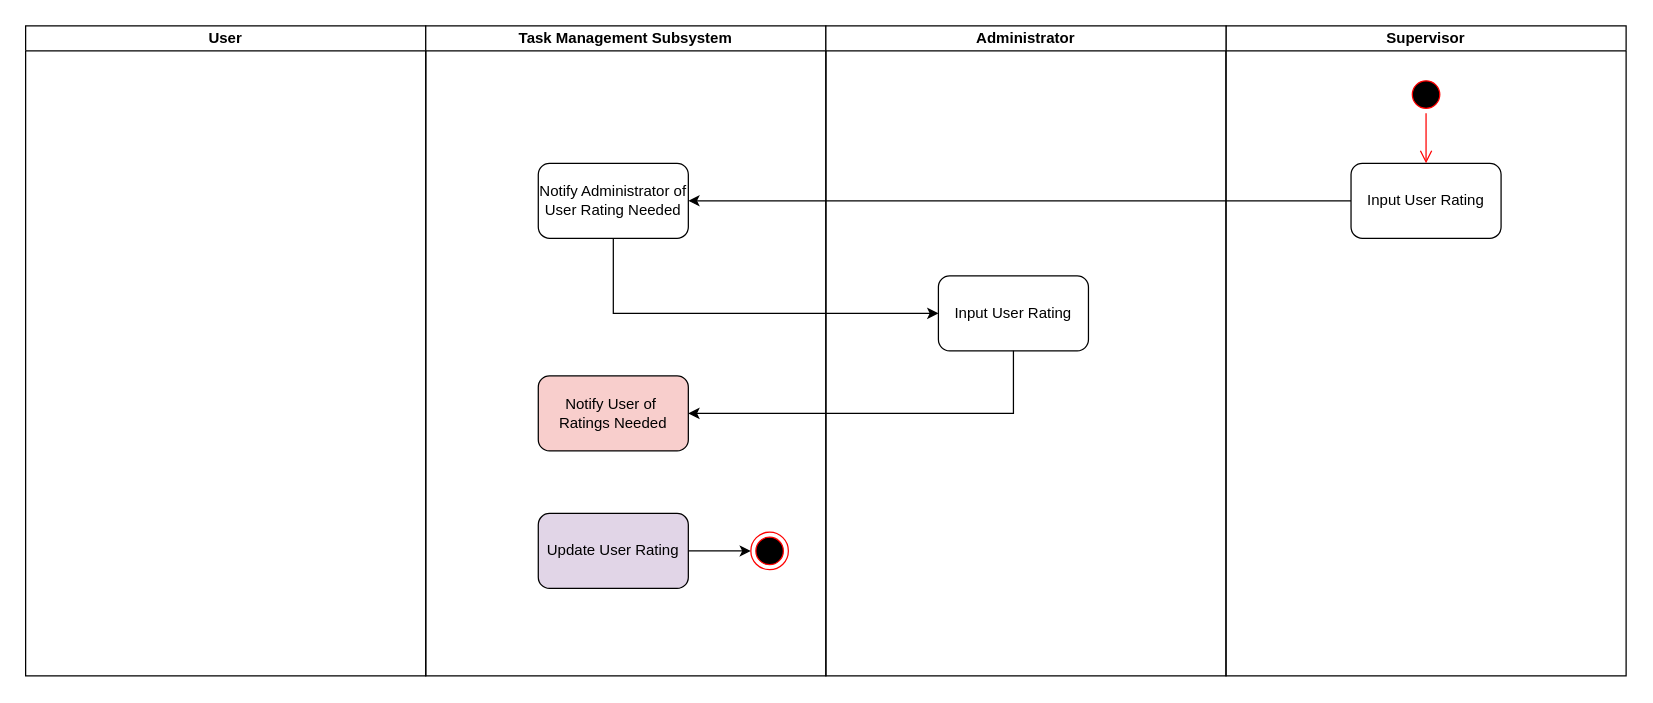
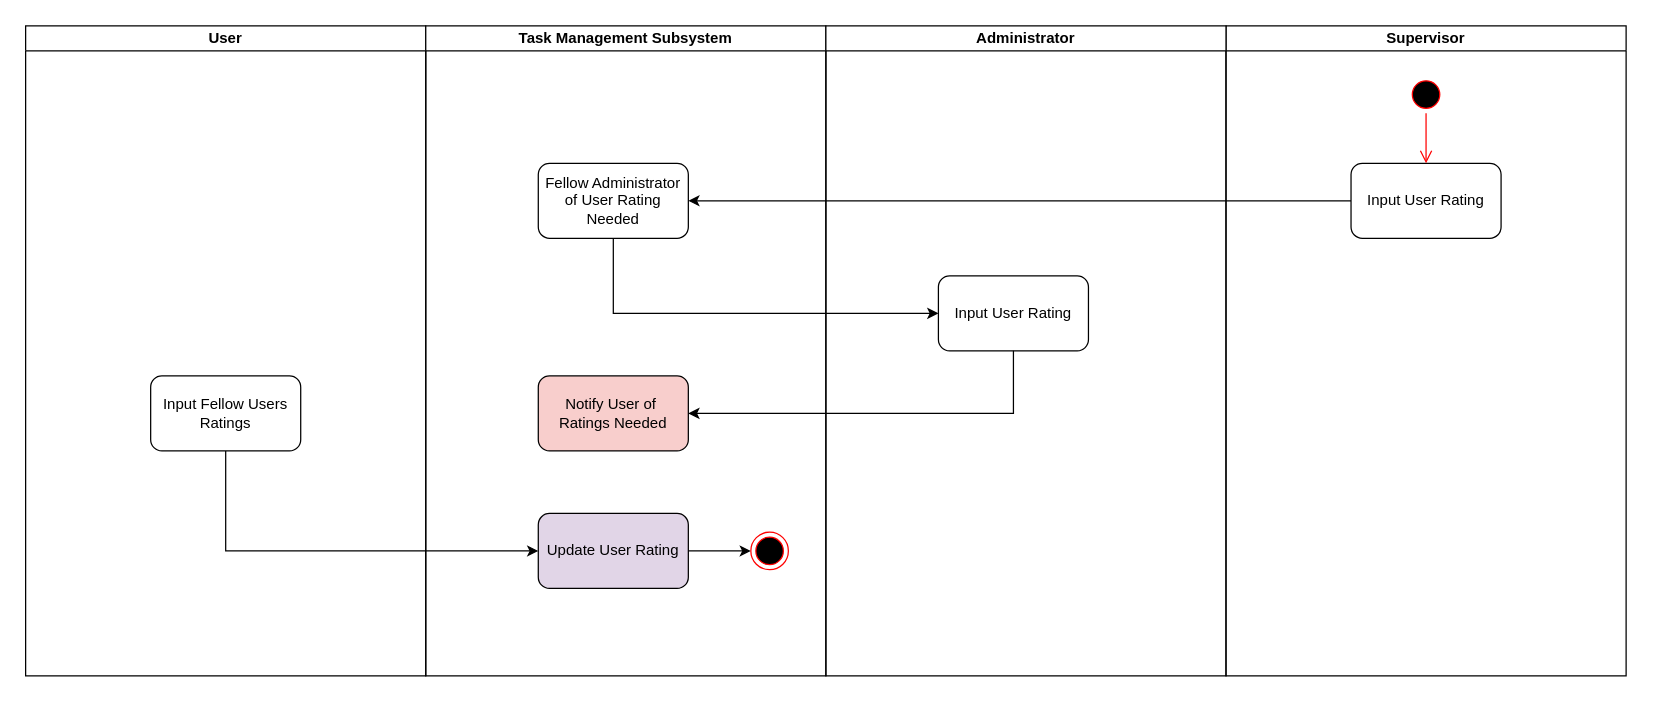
node "Notify Administrator of User Rating Needed": label "Notify Administrator of User Rating Needed" -> "Fellow Administrator of User Rating Needed"
node "Input Fellow Users Ratings": added
edge "Input Fellow Users Ratings" -> "Update User Rating": added
